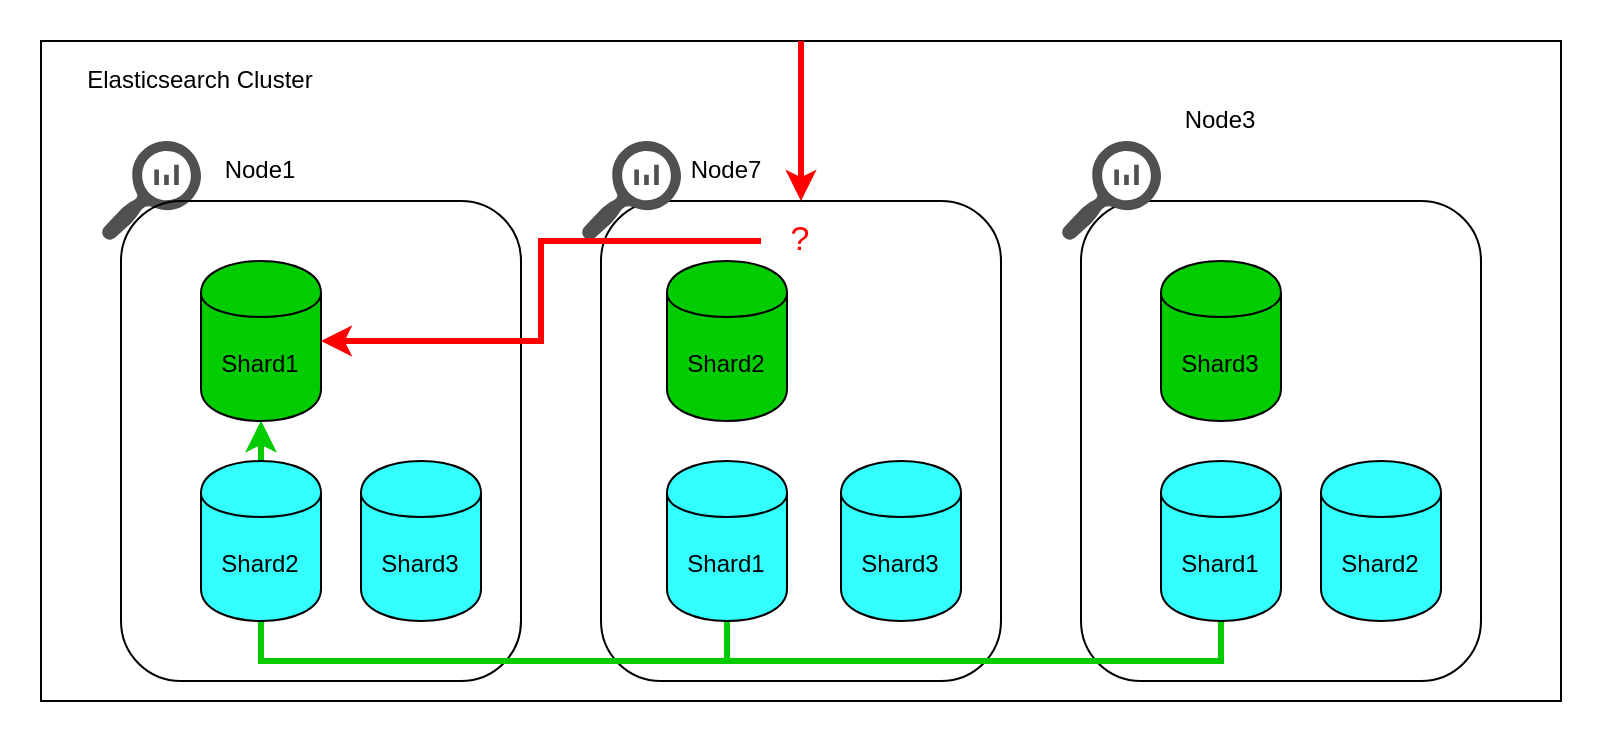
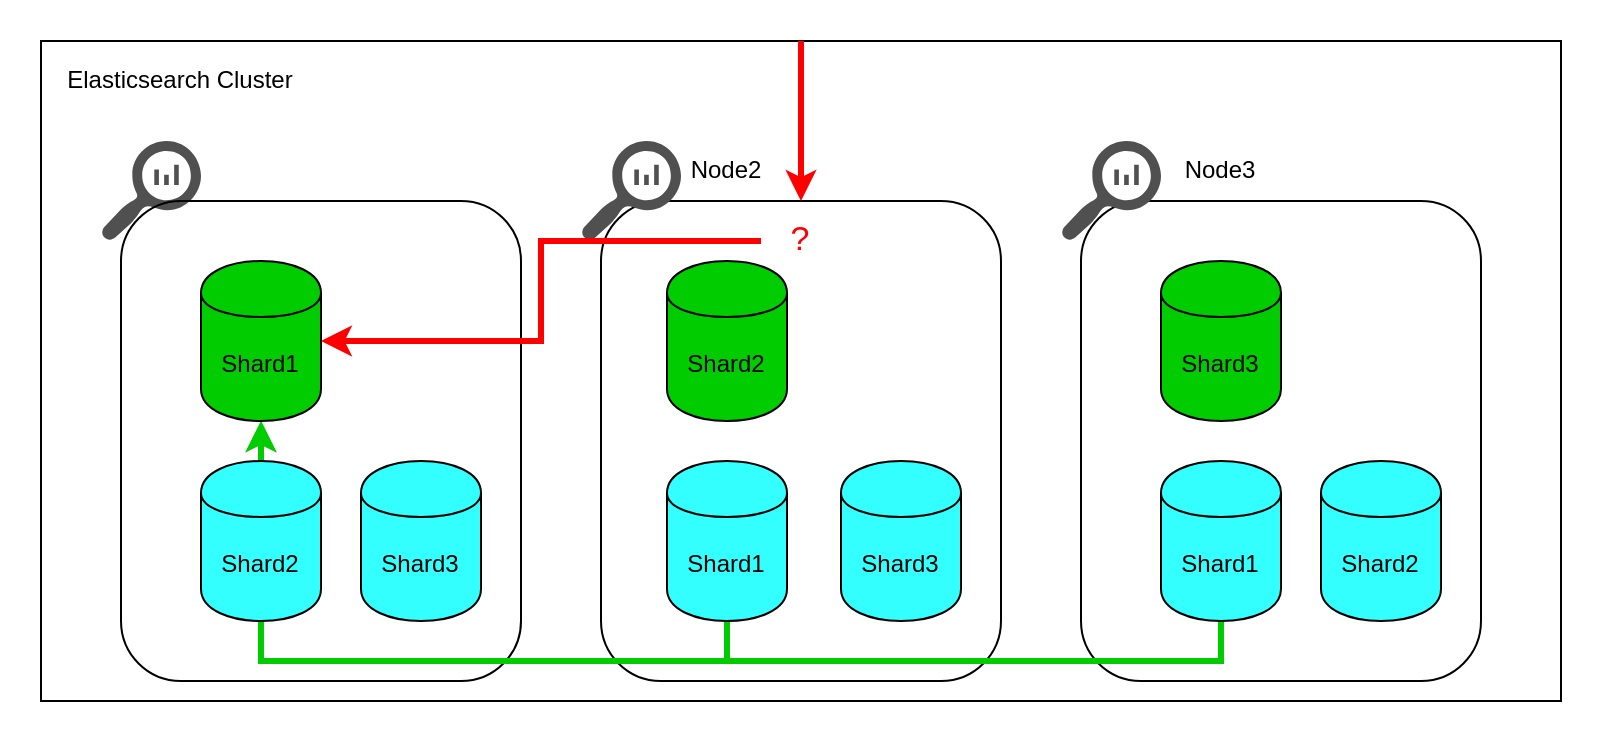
node "Elasticsearch Cluster": moved (201, 81) -> (181, 81)
node "Node3": moved (1221, 121) -> (1221, 171)
node "Node1": removed
node "Node7": label "Node7" -> "Node2"
